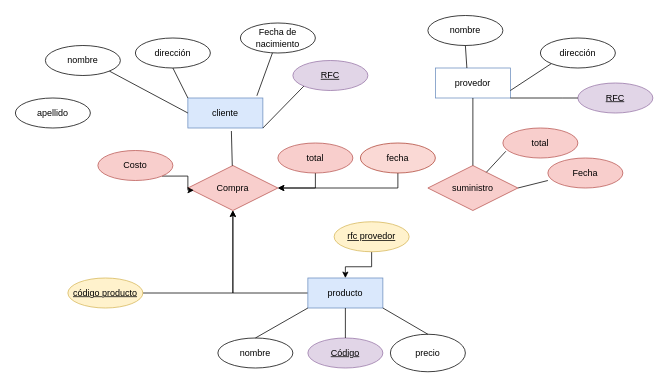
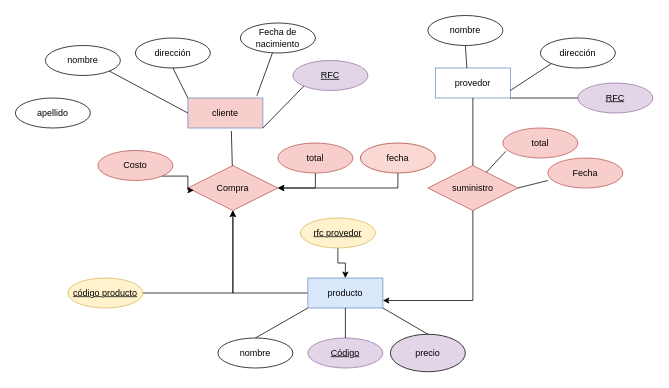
node "cliente": fillcolor #dae8fc -> #f8cecc
node "rfc provedor": moved (372, 237) -> (338, 233)
edge "suministro" -> "producto": added
node "precio": fillcolor #ffffff -> #e1d5e7
